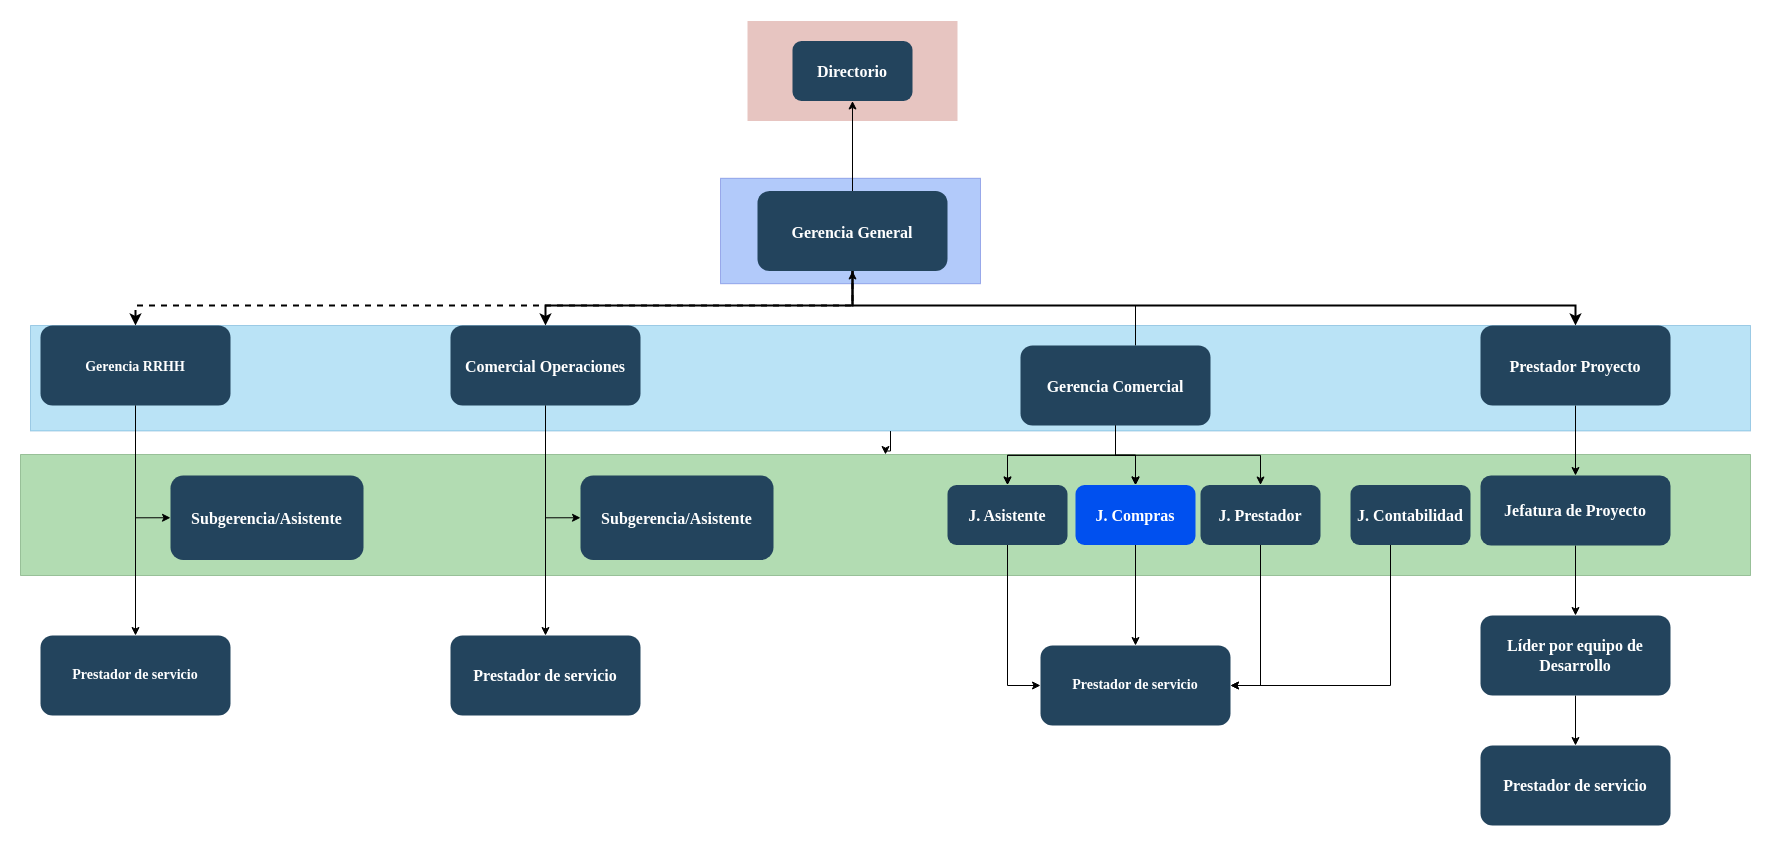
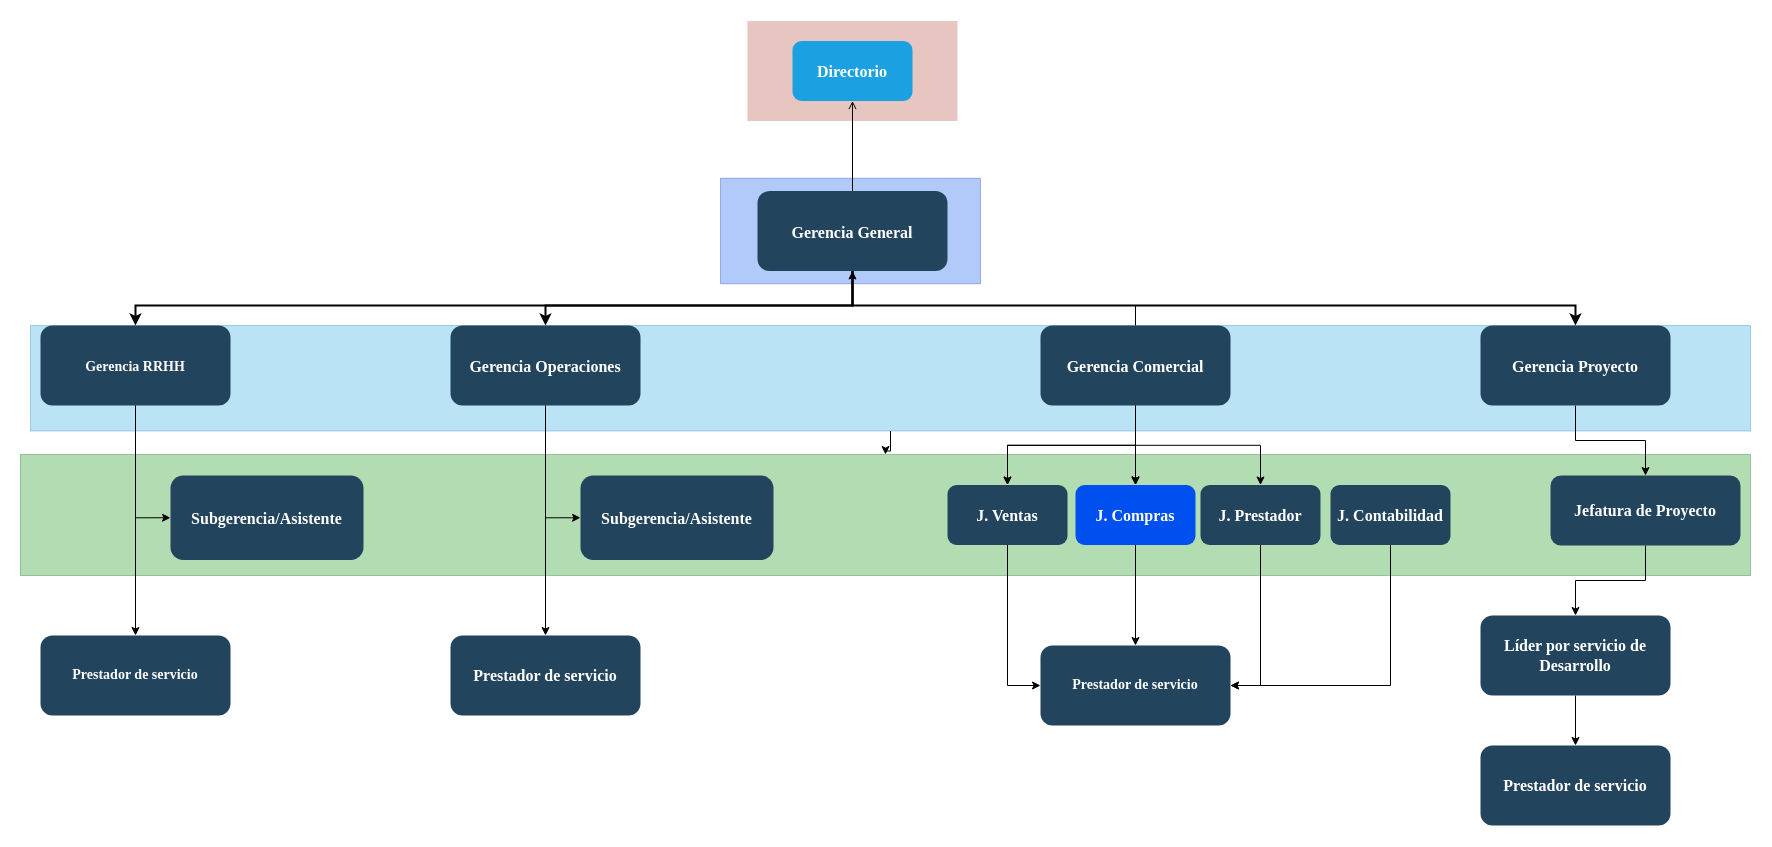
node "Directorio": fillcolor #23445d -> #1ba1e2
edge "Gerencia General" -> "Directorio": arrowhead classic -> open
edge "Gerencia General" -> "Gerencia RRHH": style dashed -> solid
node "Comercial Operaciones": label "Comercial Operaciones" -> "Gerencia Operaciones"
node "Prestador Proyecto": label "Prestador Proyecto" -> "Gerencia Proyecto"
node "Gerencia Comercial": moved (1116, 386) -> (1136, 366)
node "Jefatura de Proyecto": moved (1576, 511) -> (1646, 511)
node "J. Contabilidad": moved (1411, 515) -> (1391, 515)
node "J. Asistente": label "J. Asistente" -> "J. Ventas"
node "Líder por equipo de Desarrollo": label "Líder por equipo de Desarrollo" -> "Líder por servicio de Desarrollo"
